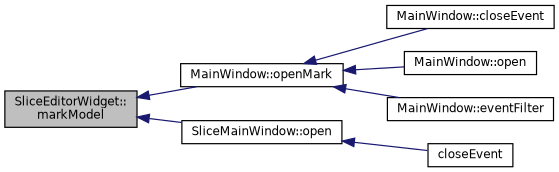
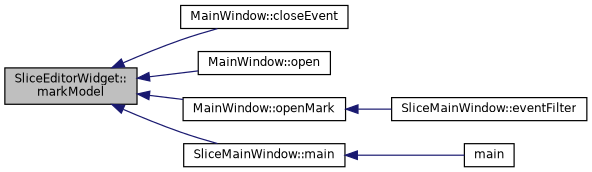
edge "MainWindow::closeEvent" -> "MainWindow::openMark": now "MainWindow::closeEvent" -> "SliceEditorWidget:: markModel"
edge "MainWindow::open" -> "MainWindow::openMark": now "MainWindow::open" -> "SliceEditorWidget:: markModel"
node "MainWindow::eventFilter": label "MainWindow::eventFilter" -> "SliceMainWindow::eventFilter"
node "SliceMainWindow::open": label "SliceMainWindow::open" -> "SliceMainWindow::main"
node "closeEvent": label "closeEvent" -> "main"
